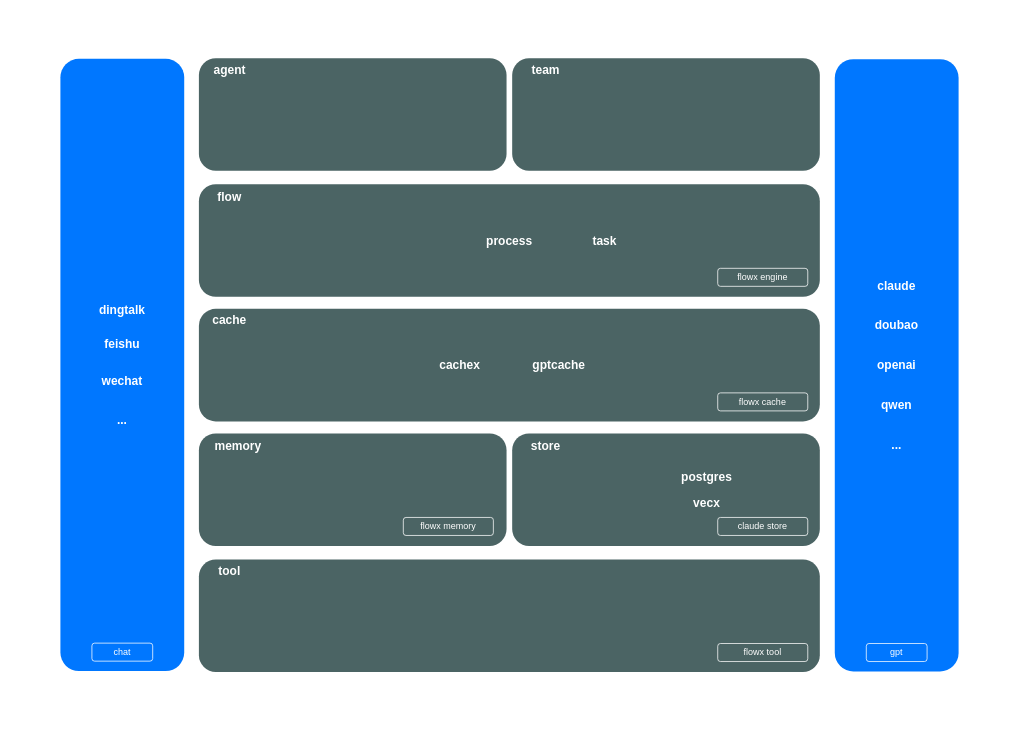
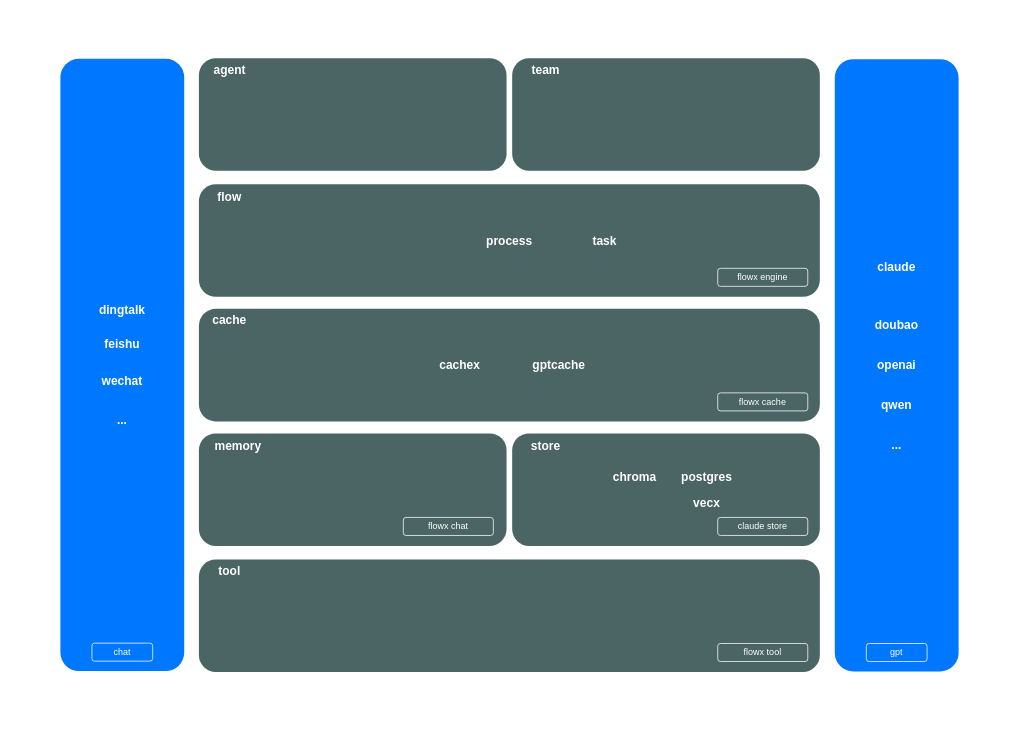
node "claude": moved (896, 285) -> (896, 266)
node "chroma": added
node "flowx memory": label "flowx memory" -> "flowx chat"
